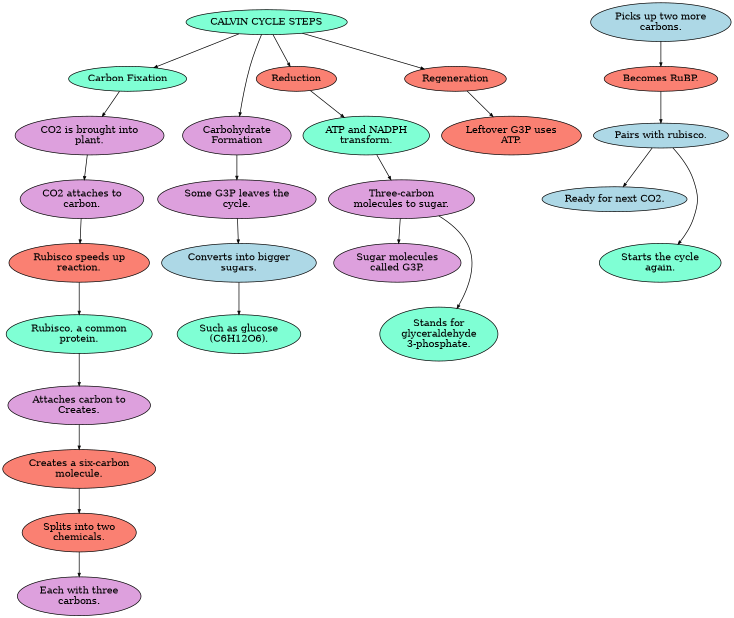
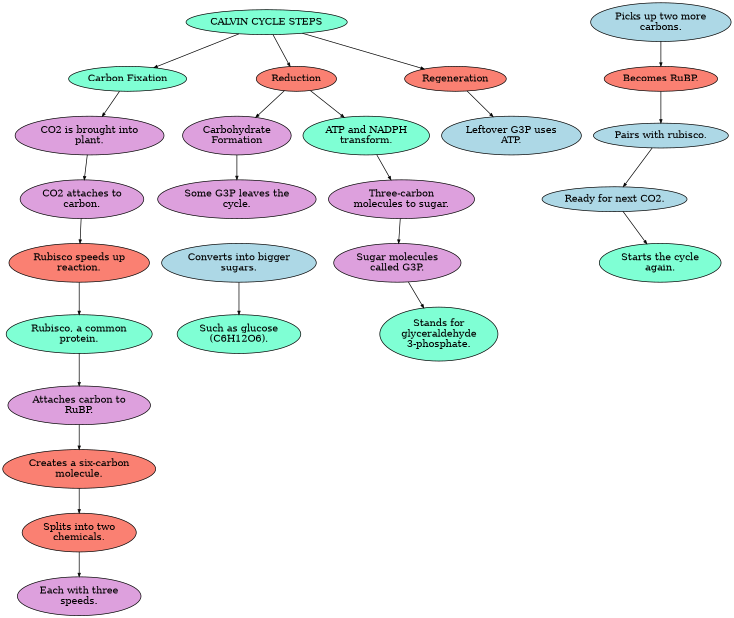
edge "CALVIN CYCLE STEPS" -> "Carbohydrate Formation": now "Reduction" -> "Carbohydrate Formation"
node "Leftover G3P uses ATP.": fillcolor salmon -> lightblue
edge "Pairs with rubisco." -> "Starts the cycle again.": now "Ready for next CO2." -> "Starts the cycle again."
edge "Some G3P leaves the cycle." -> "Converts into bigger sugars.": removed
edge "Three-carbon molecules to sugar." -> "Stands for glyceraldehyde 3-phosphate.": now "Sugar molecules called G3P." -> "Stands for glyceraldehyde 3-phosphate."
node "Attaches carbon to Creates.": label "Attaches carbon to Creates." -> "Attaches carbon to RuBP."
node "Each with three carbons.": label "Each with three carbons." -> "Each with three speeds."
